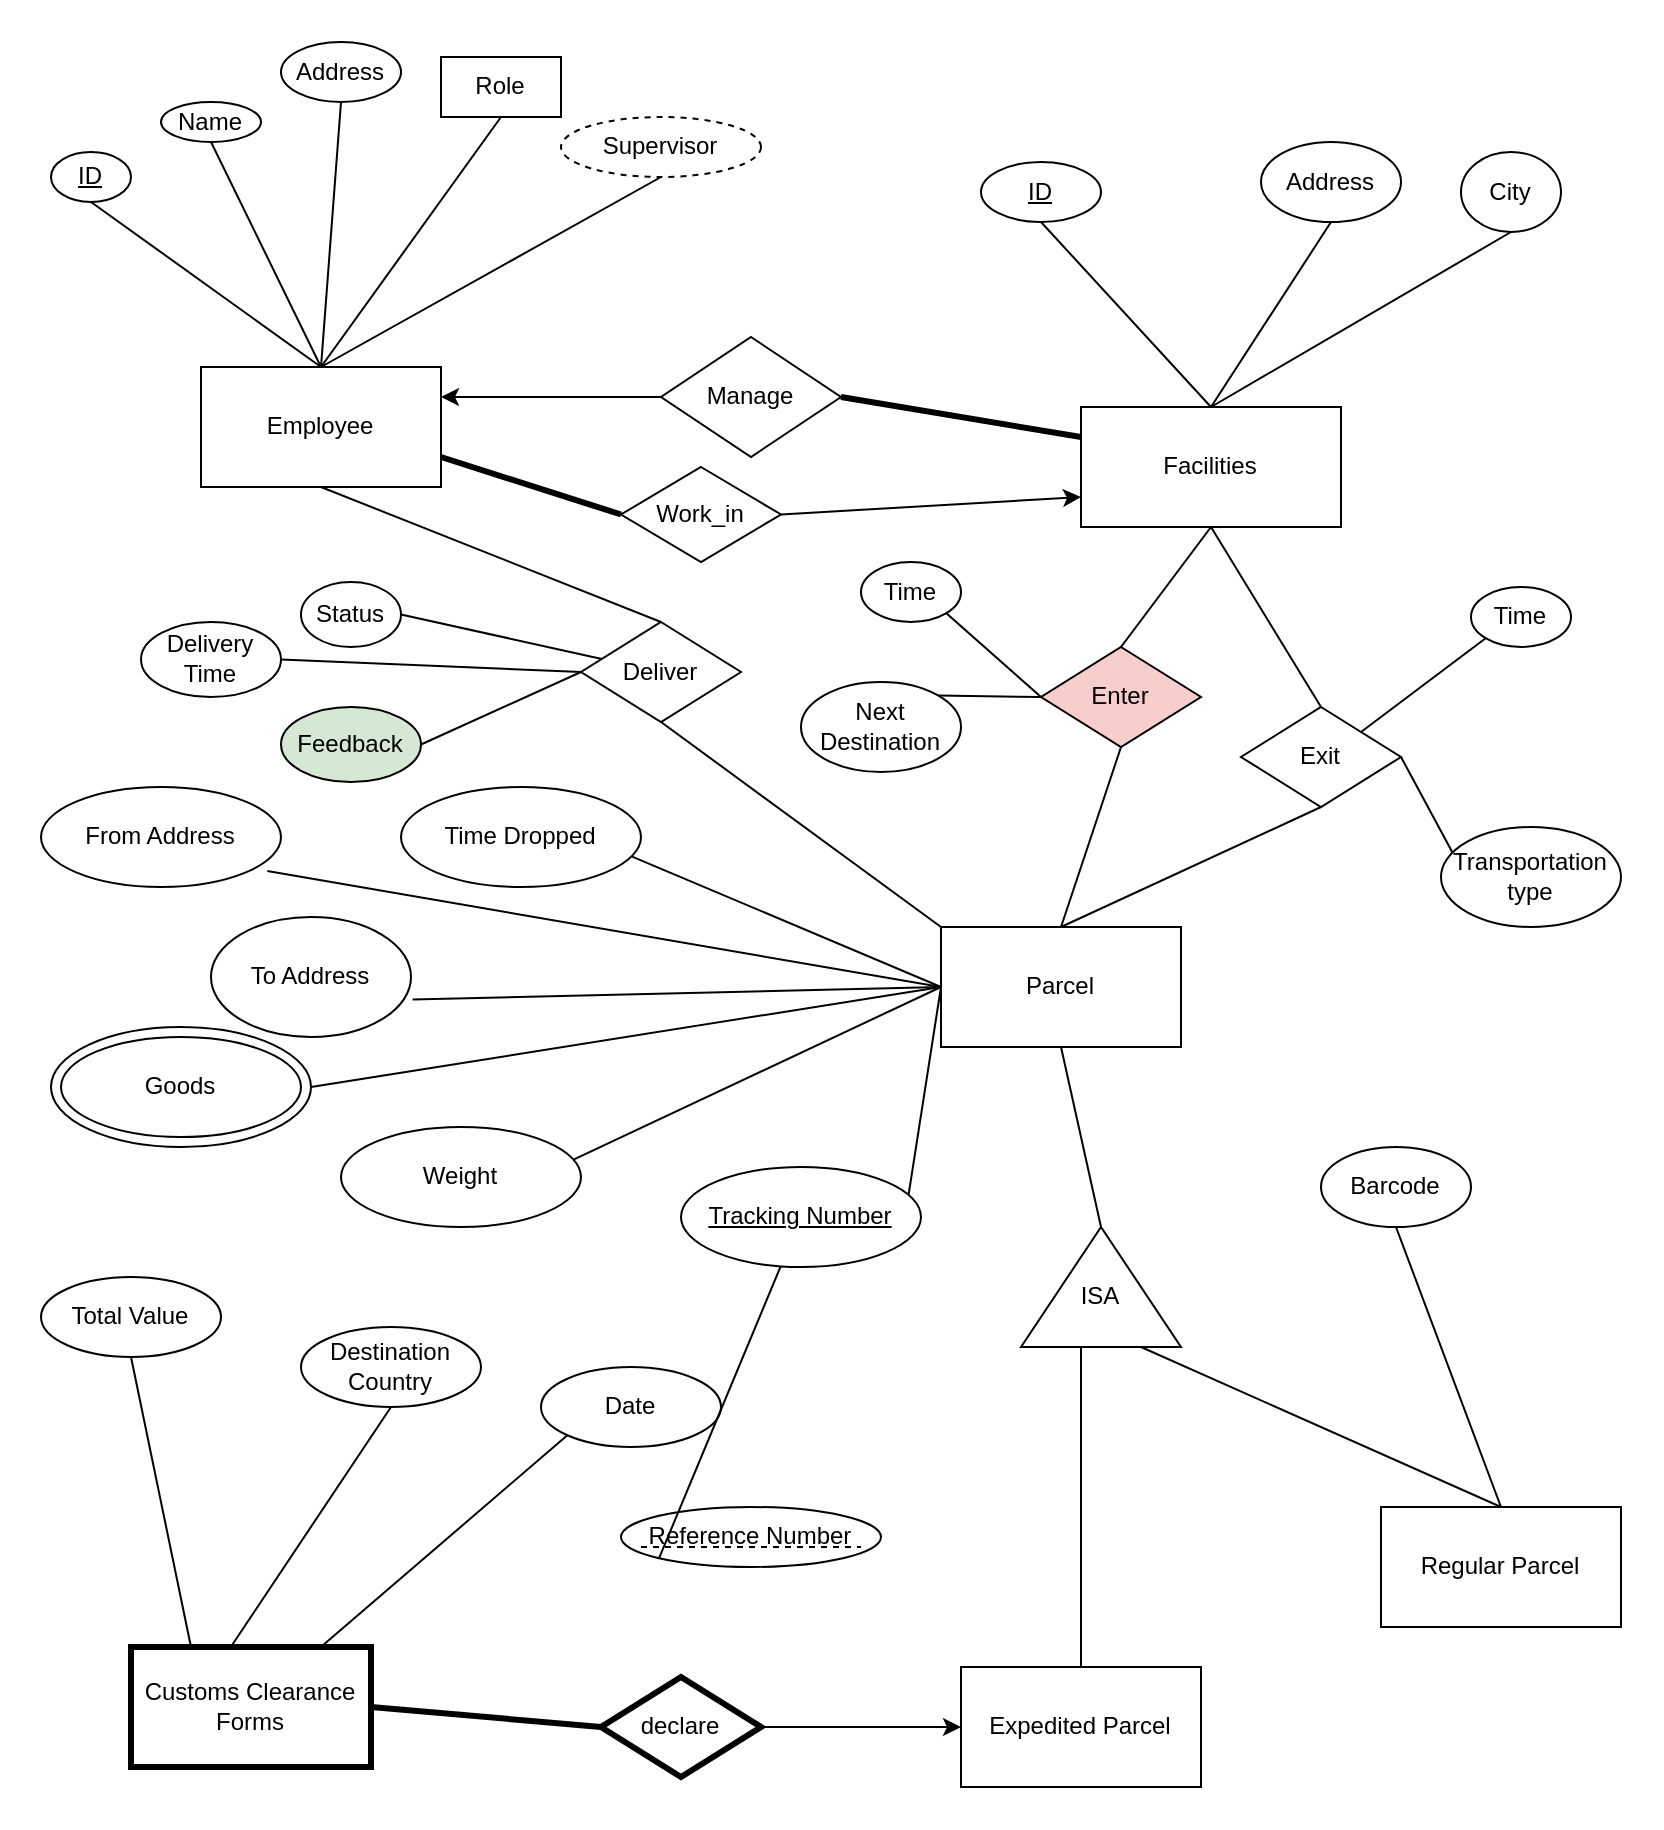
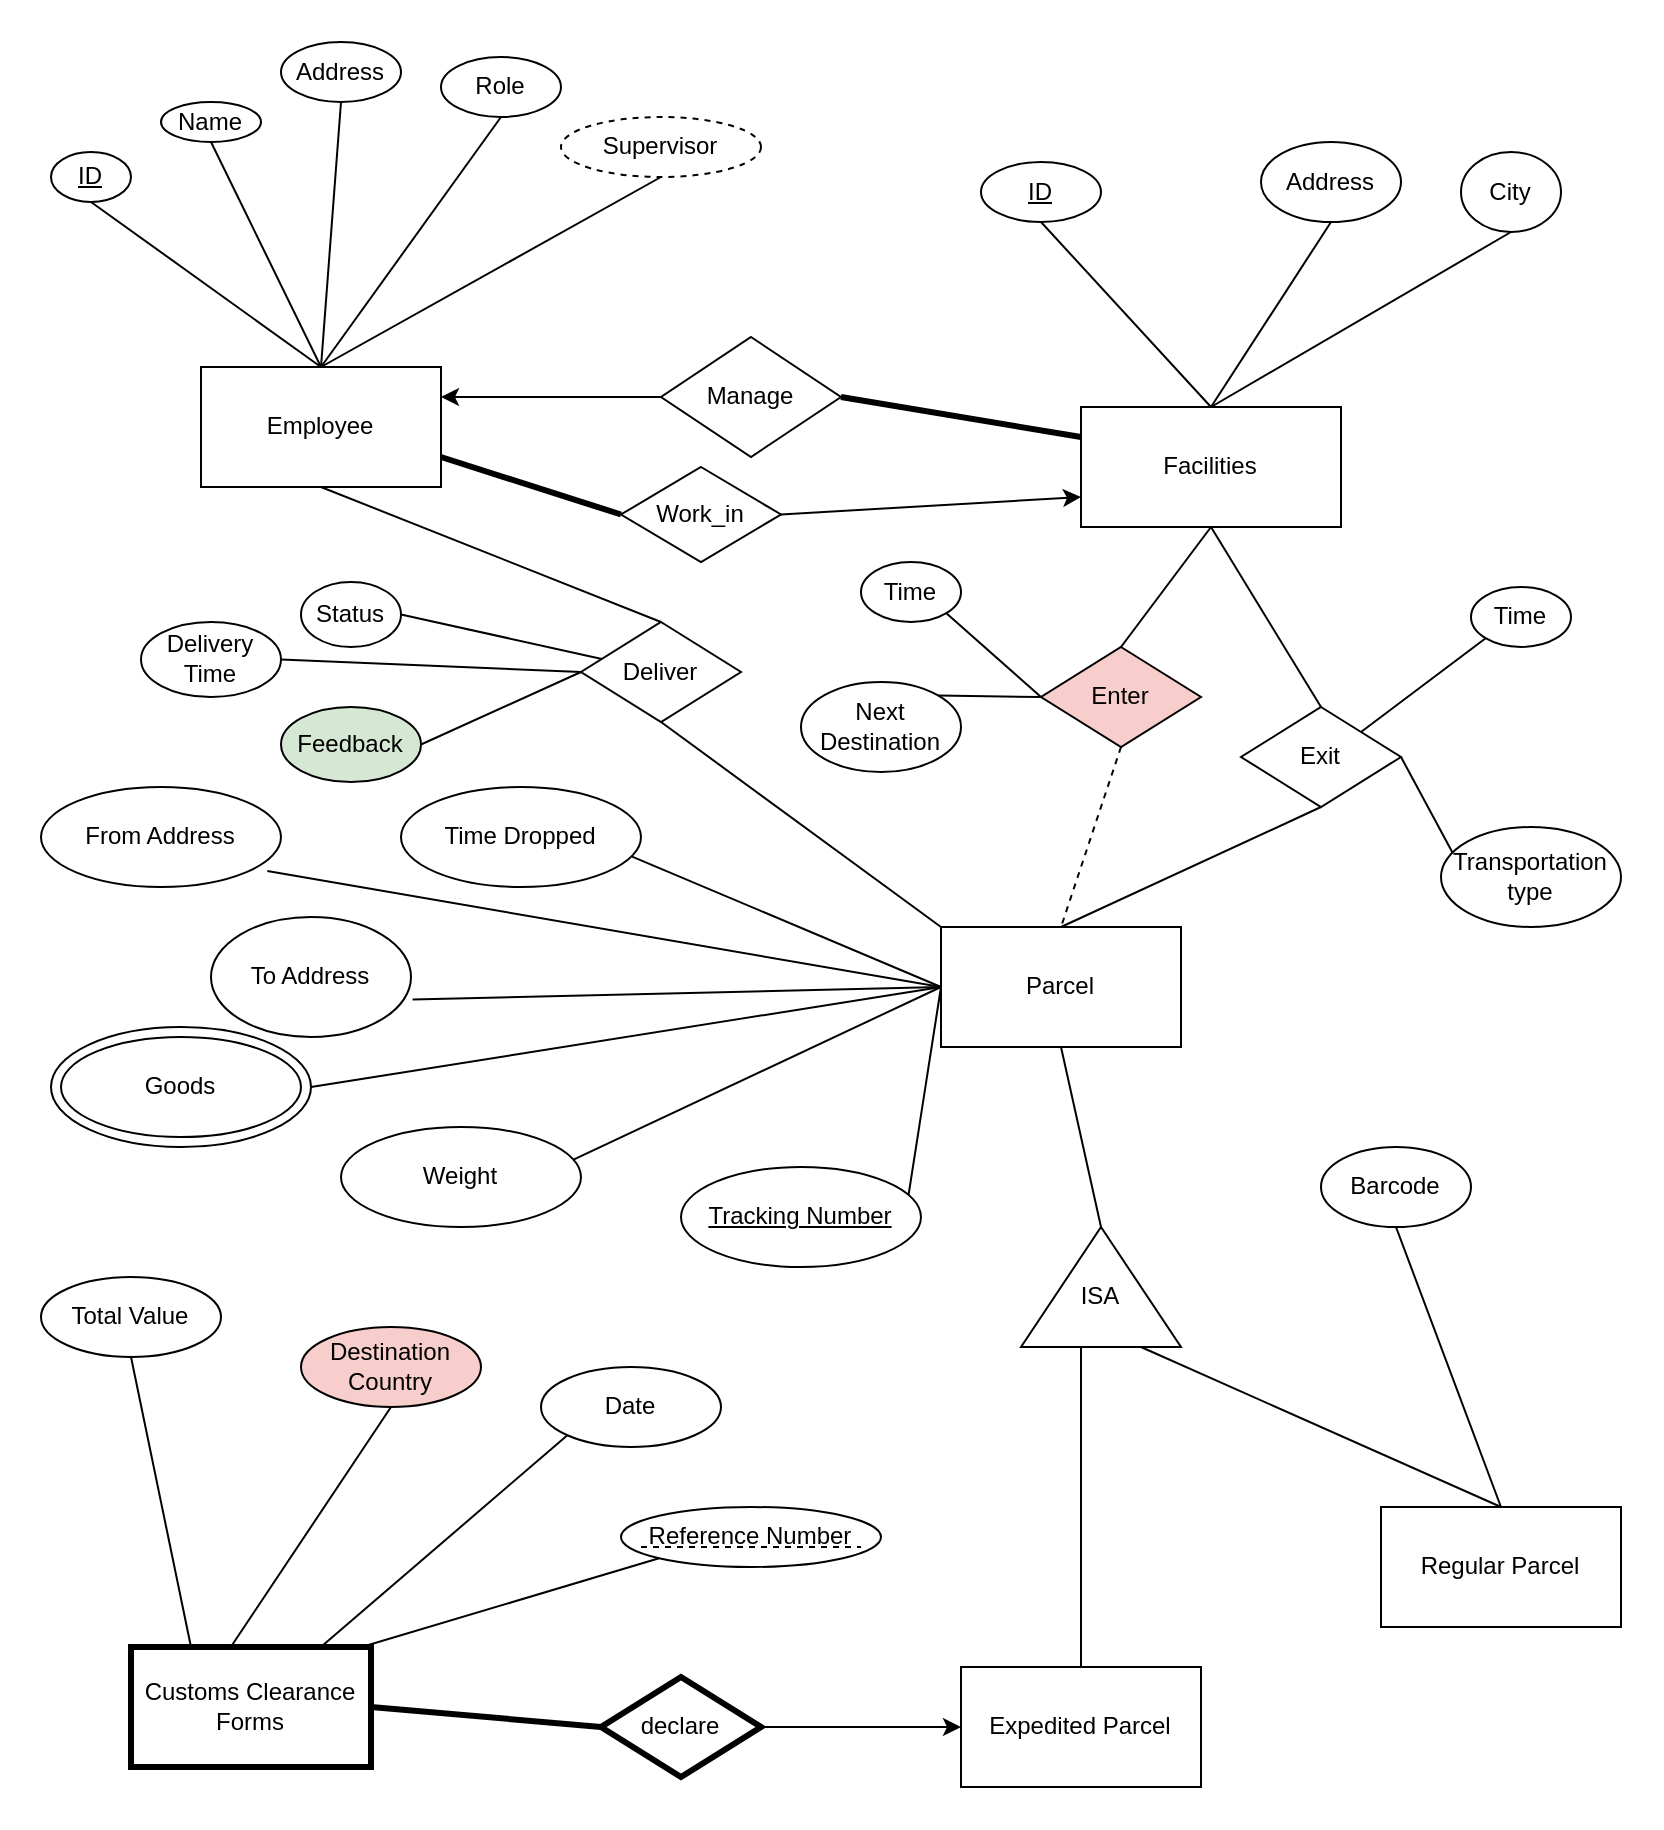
node "Role": shape rectangle -> ellipse
edge "Enter" -- "Parcel": style solid -> dashed
node "Destination Country": fillcolor #ffffff -> #f8cecc
edge "Tracking Number" -- "Reference Number": now "Customs Clearance Forms" -- "Reference Number"
